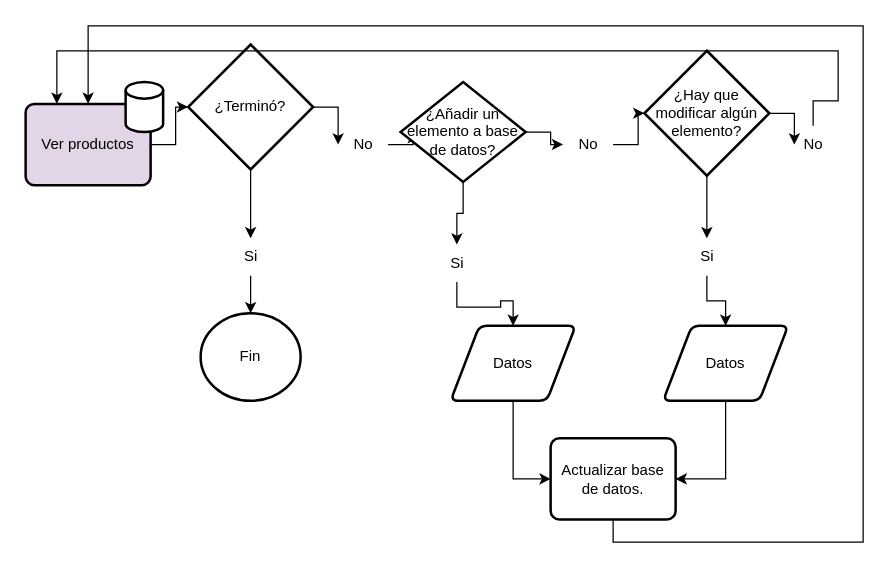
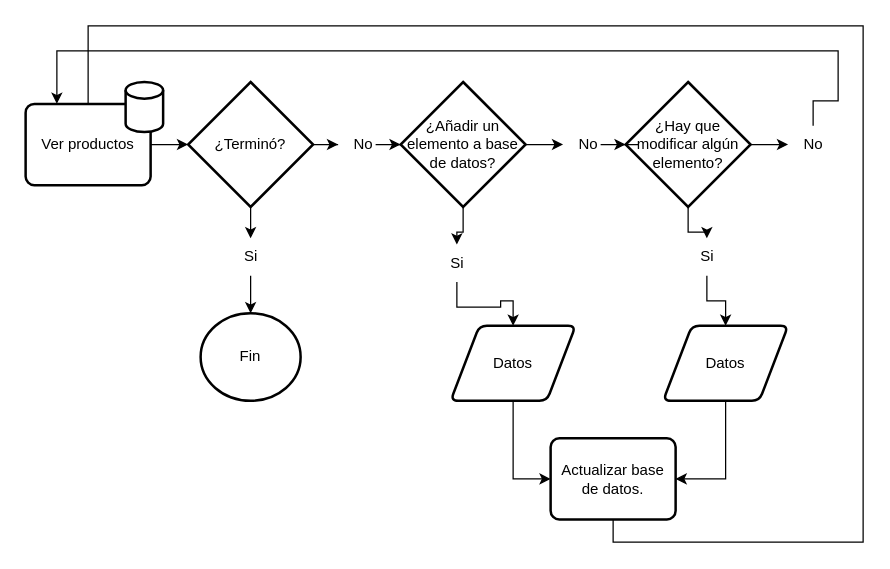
edge "Actualizar base de datos." -> "Ver productos": arrowhead classic -> none
node "¿Terminó?": moved (251, 107) -> (251, 144)
node "¿Hay que modificar algún elemento?": moved (707, 113) -> (688, 144)
node "¿Añadir un elemento a base de datos?": size 125x100 -> 125x125
node "Ver productos": fillcolor #e1d5e7 -> #ffffff
